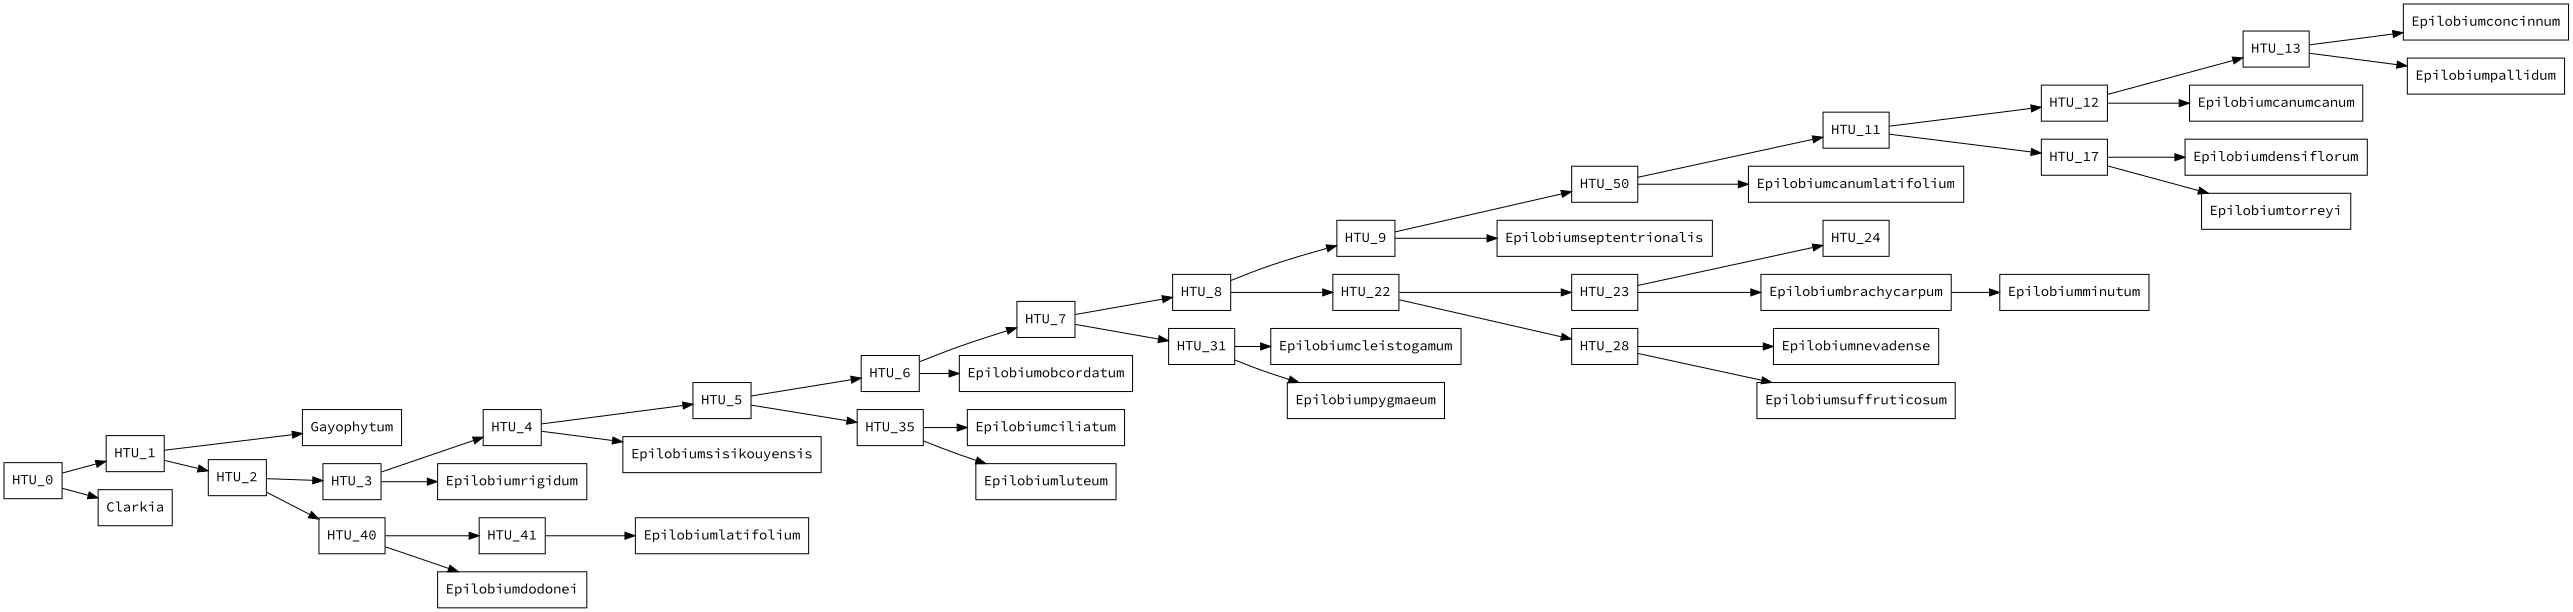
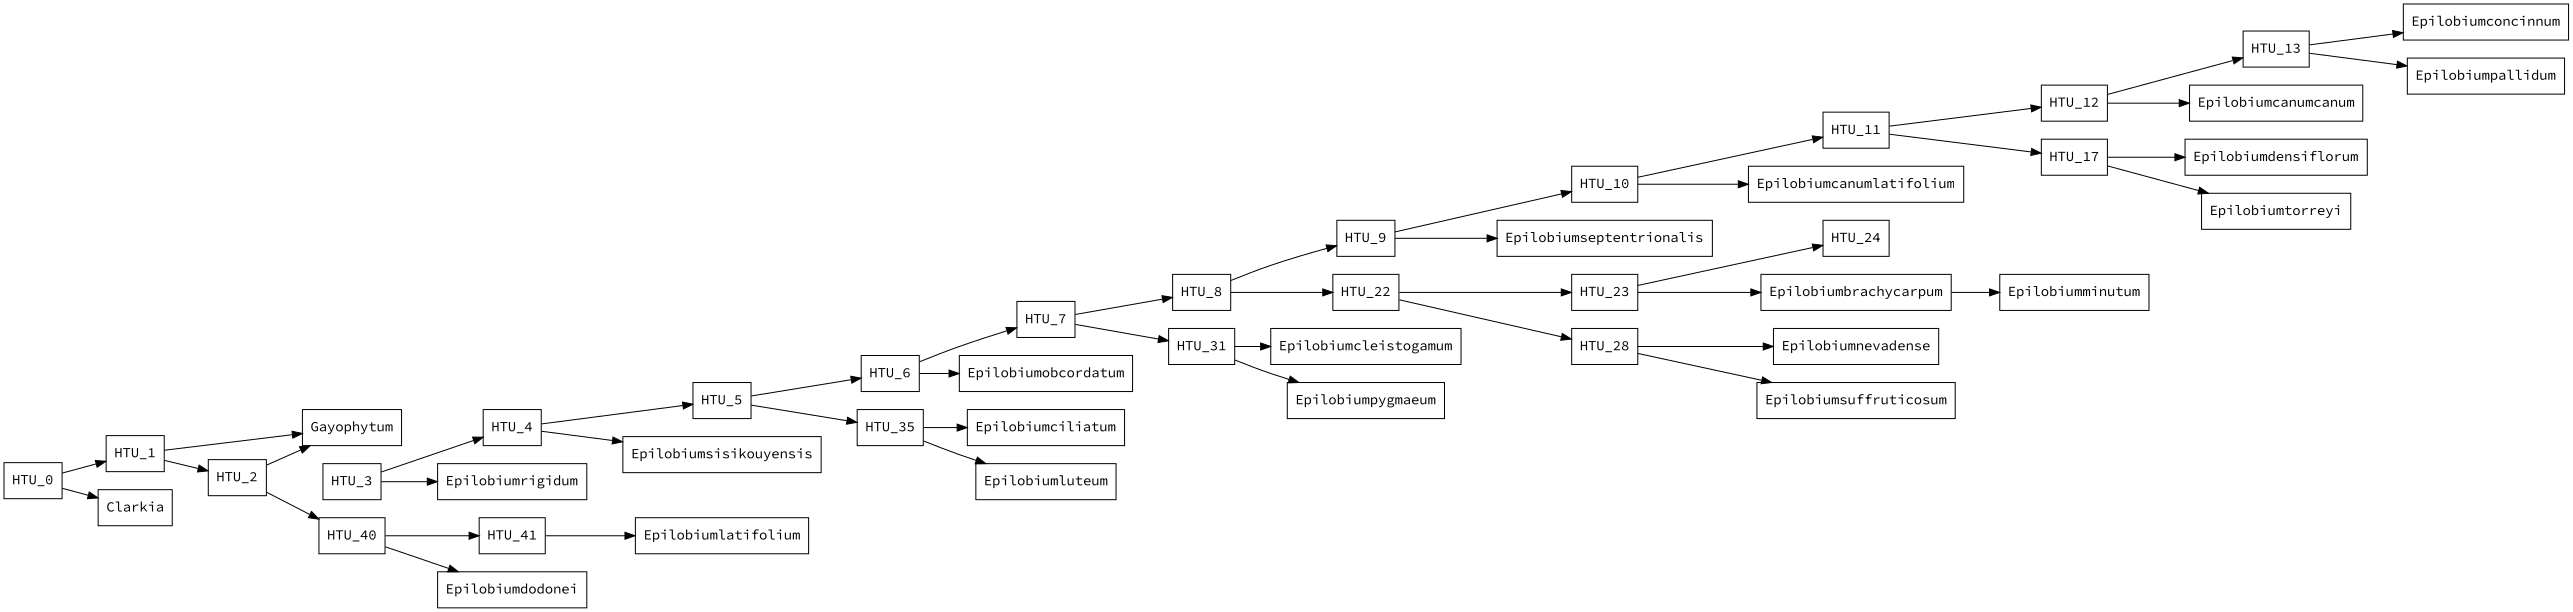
node "HTU_50": label "HTU_50" -> "HTU_10"
edge "HTU_2" -> "HTU_3": now "HTU_2" -> "Gayophytum"
